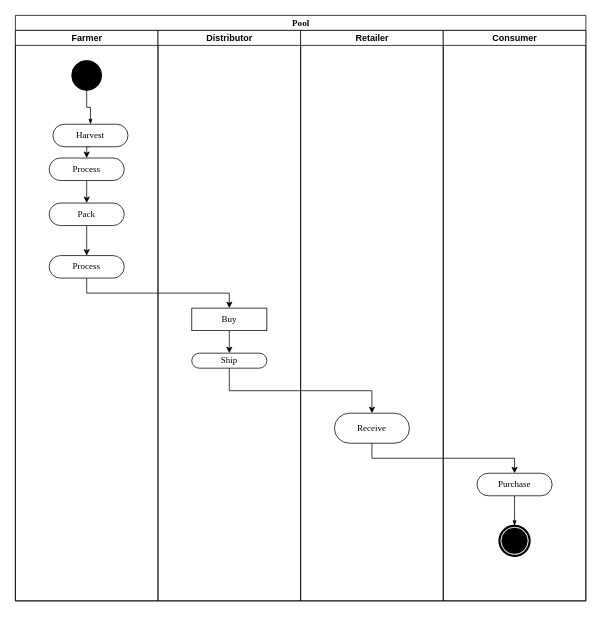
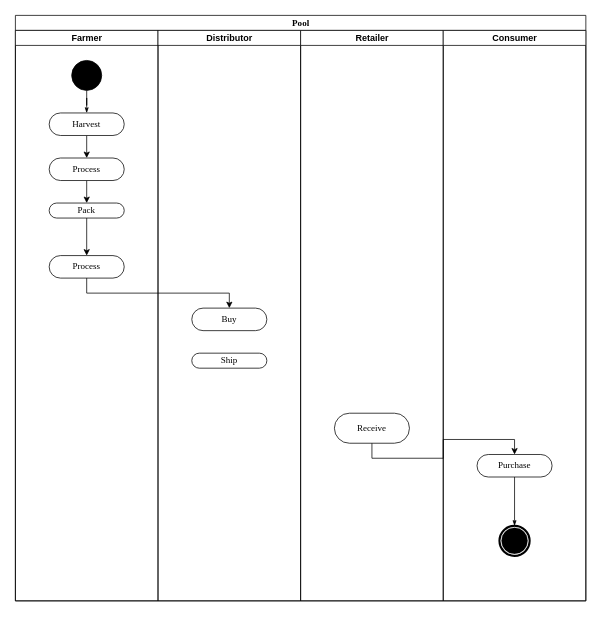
node "Harvest": moved (90, 135) -> (87, 124)
node "Pack": size 75x23 -> 75x15
node "Buy": shape rectangle -> rounded rectangle
edge "Buy" -> "Ship": removed
edge "Ship" -> "Receive": removed
node "Purchase": moved (514, 484) -> (514, 465)
